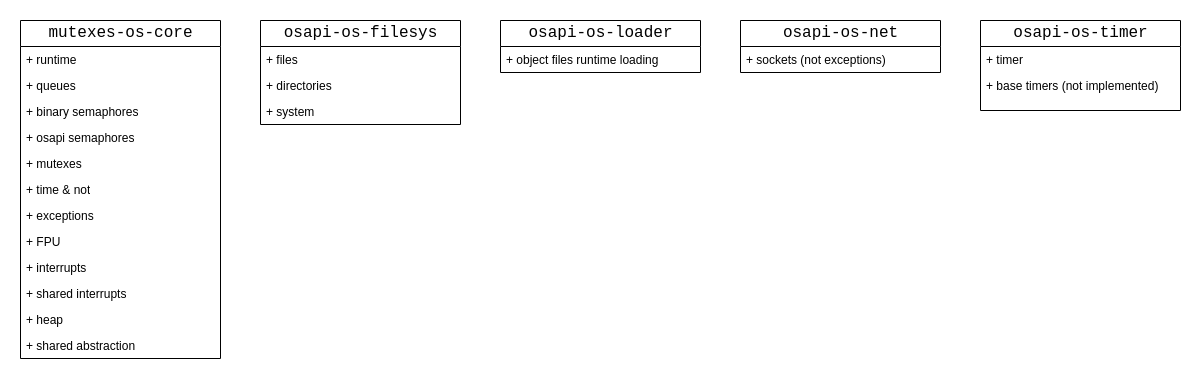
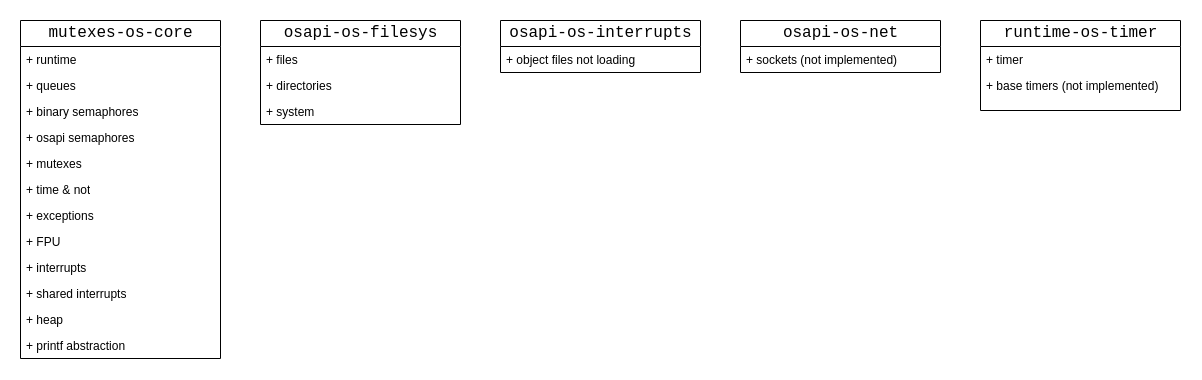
node "osapi-os-loader": label "osapi-os-loader" -> "osapi-os-interrupts"
node "osapi-os-timer": label "osapi-os-timer" -> "runtime-os-timer"
node "+ object files runtime loading": label "+ object files runtime loading" -> "+ object files not loading"
node "+ sockets (not exceptions)": label "+ sockets (not exceptions)" -> "+ sockets (not implemented)"
node "+ shared abstraction": label "+ shared abstraction" -> "+ printf abstraction"
